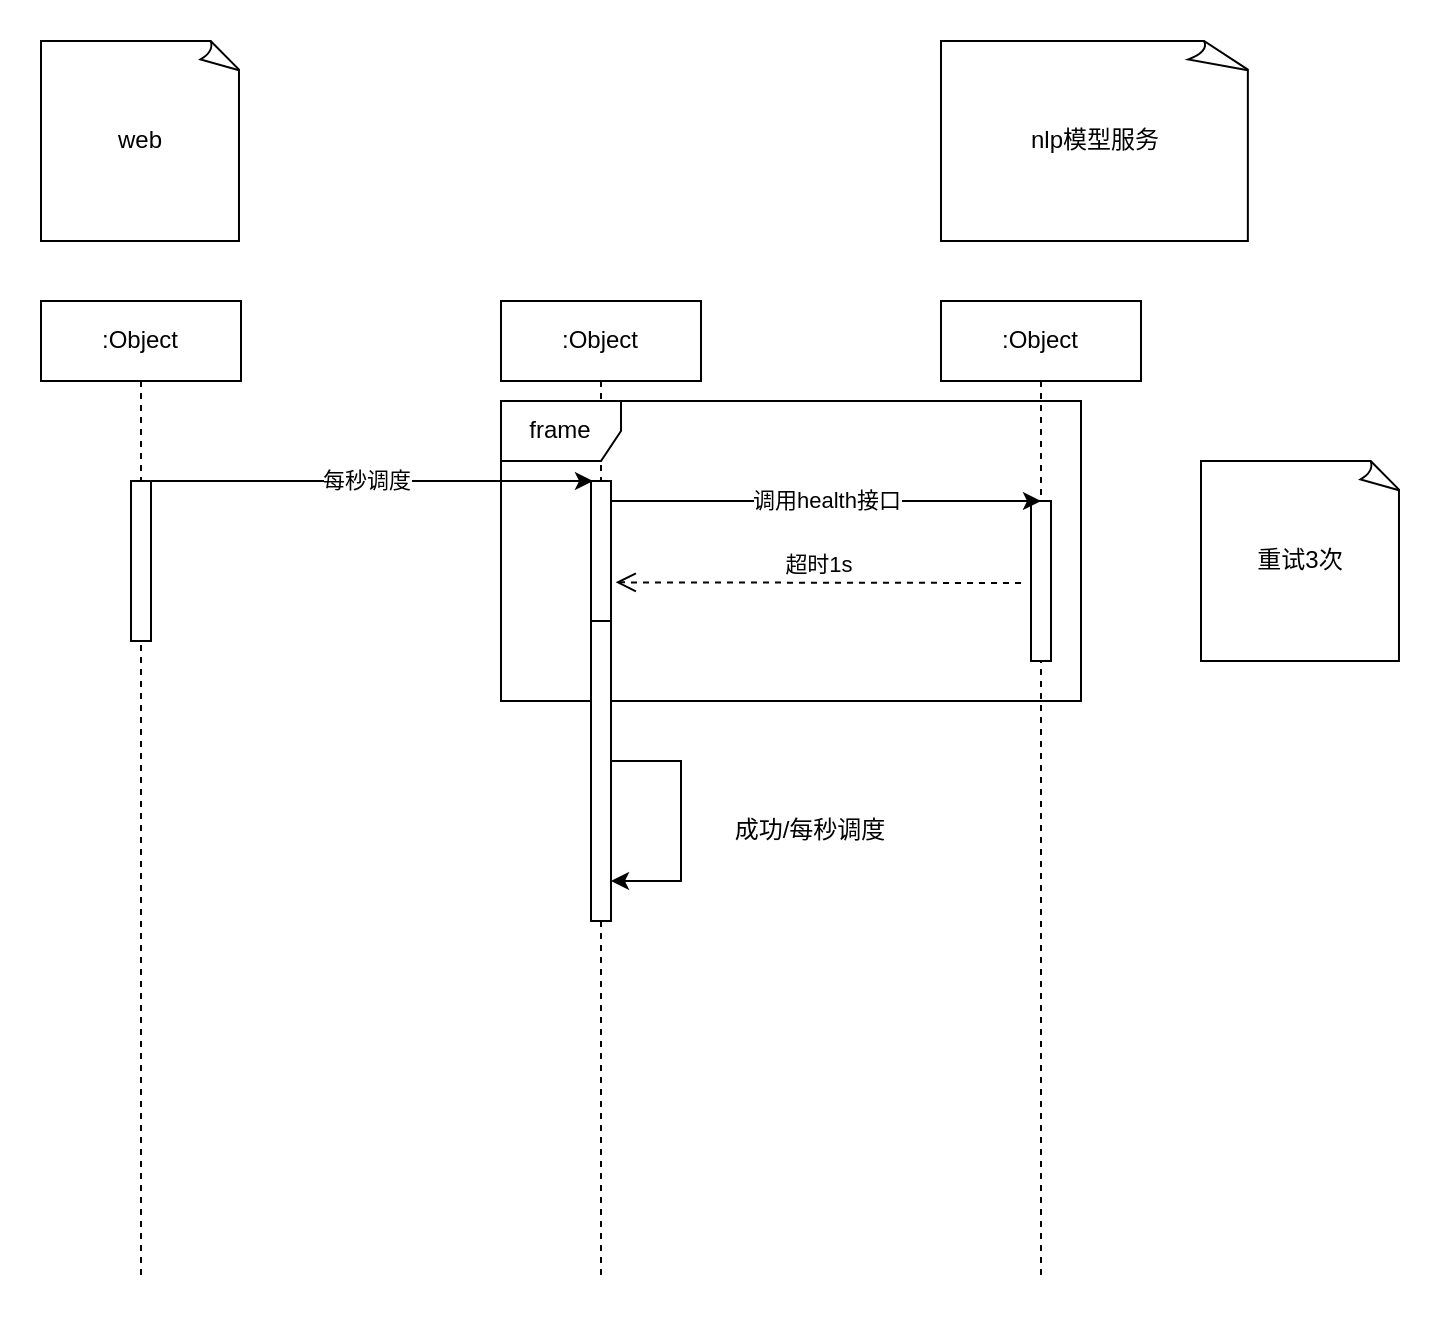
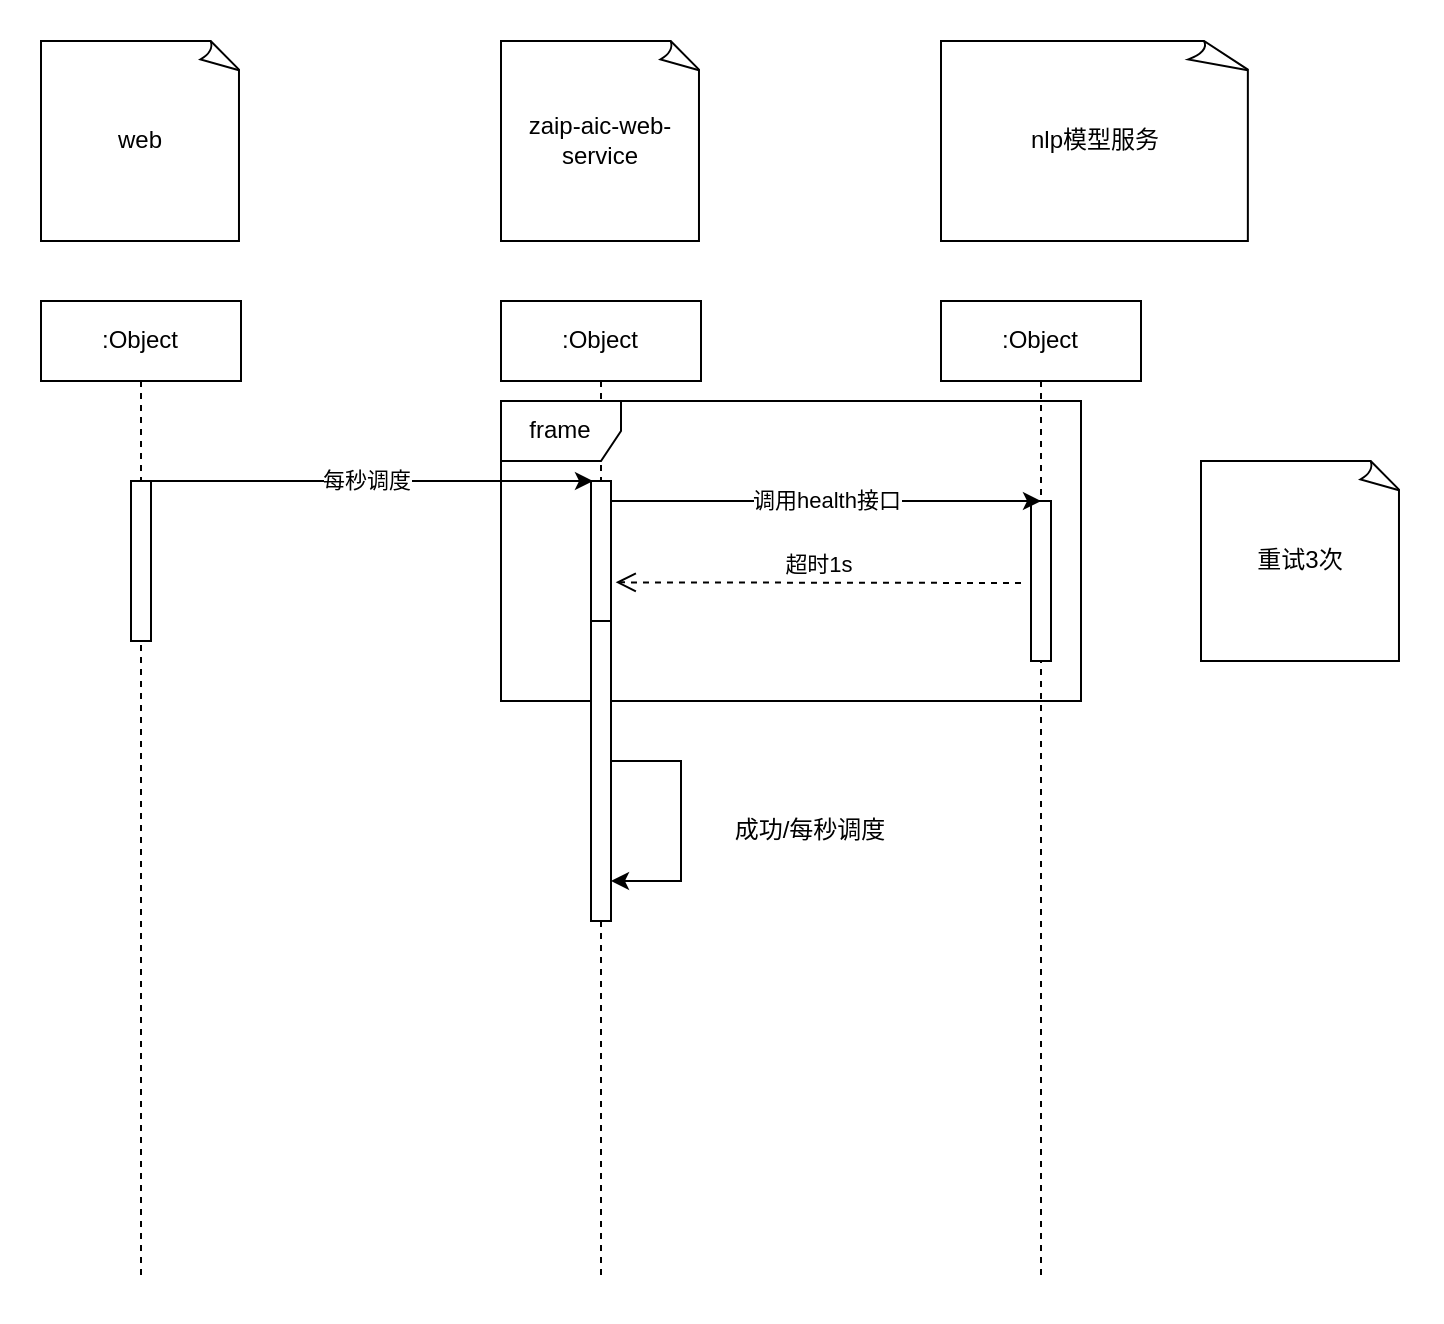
node "zaip-aic-web-service": added
